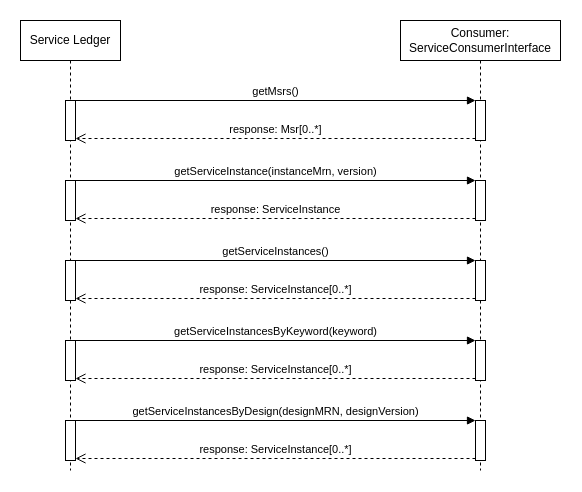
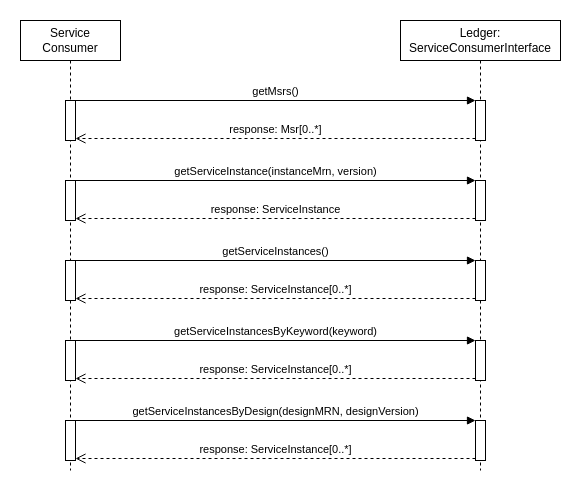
node "Service Ledger": label "Service Ledger" -> "Service Consumer"
node "Consumer: ServiceConsumerInterface": label "Consumer: ServiceConsumerInterface" -> "Ledger: ServiceConsumerInterface"
